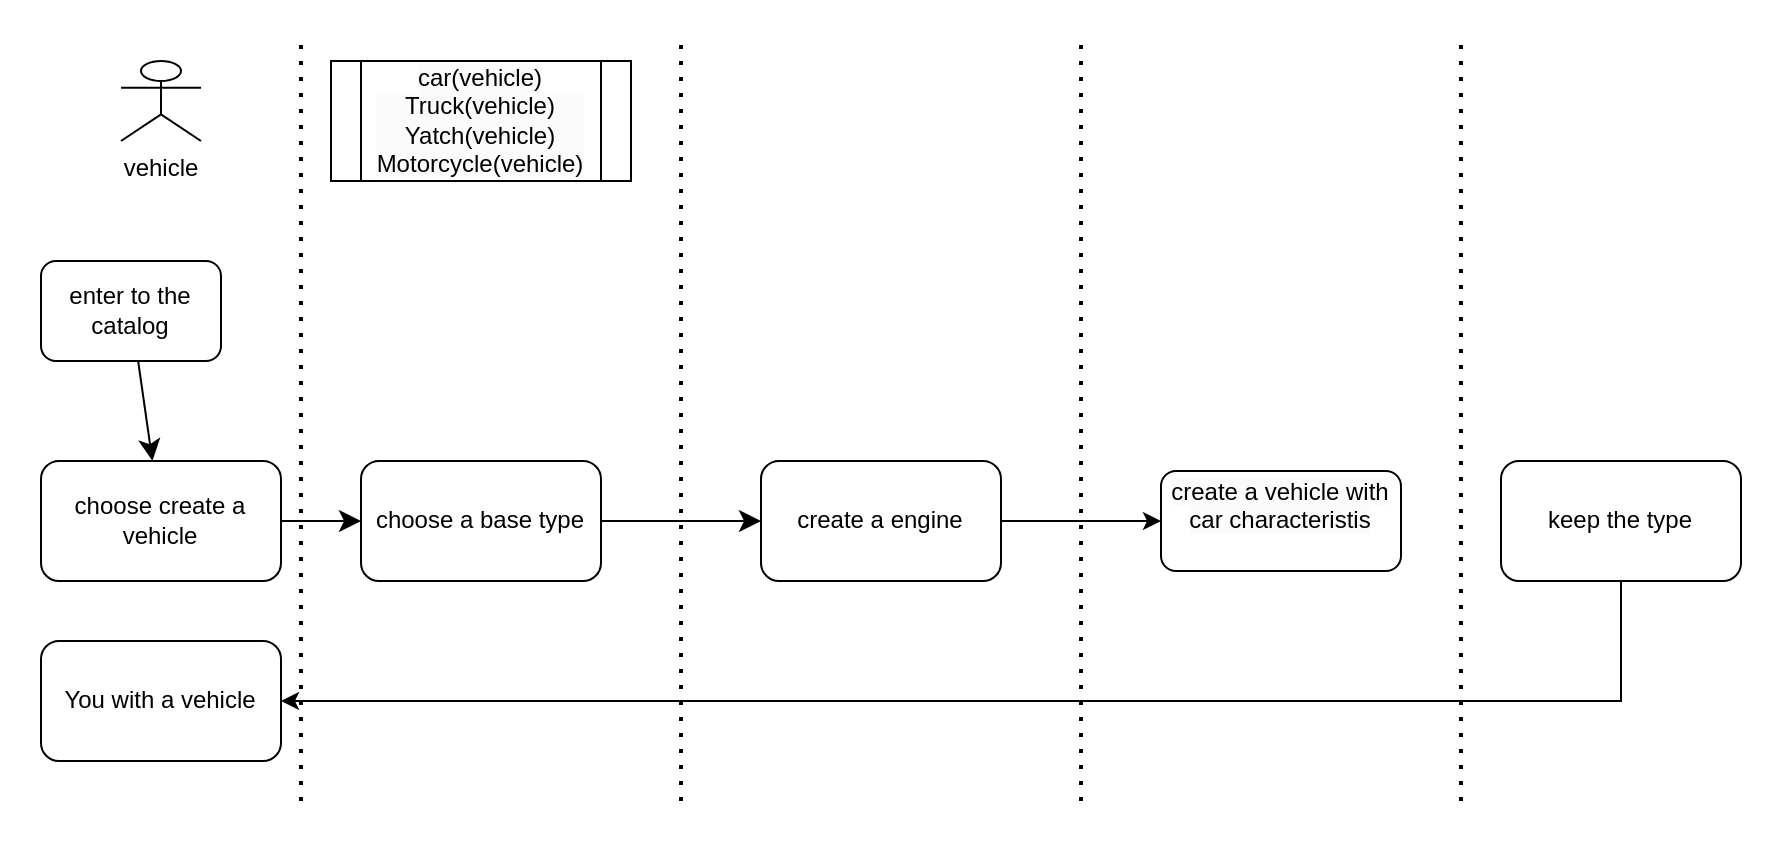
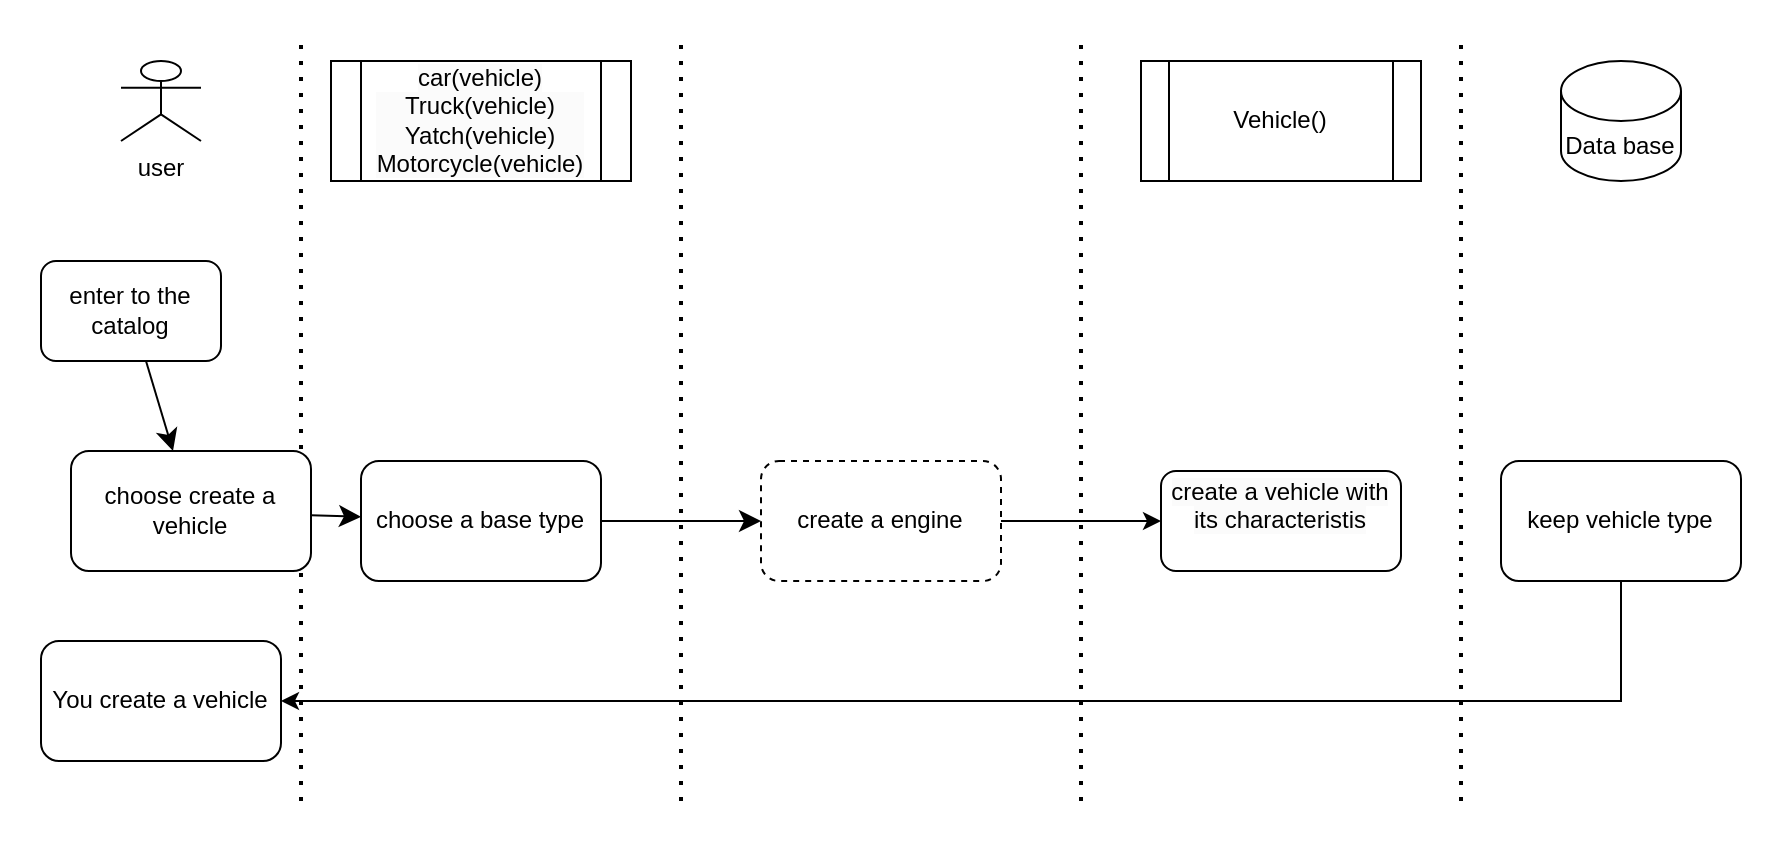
node "Vehicle()": added
node "Data base": added
node "vehicle": label "vehicle" -> "user"
node "choose create a vehicle": moved (161, 521) -> (191, 511)
node "create a engine": style solid -> dashed
node "create a vehicle with car characteristis": label "create a vehicle with car characteristis" -> "create a vehicle with its characteristis"
node "keep the type": label "keep the type" -> "keep vehicle type"
node "You with a vehicle": label "You with a vehicle" -> "You create a vehicle"
